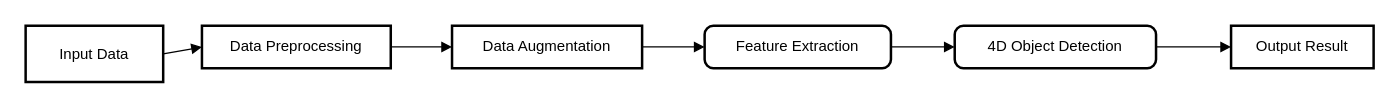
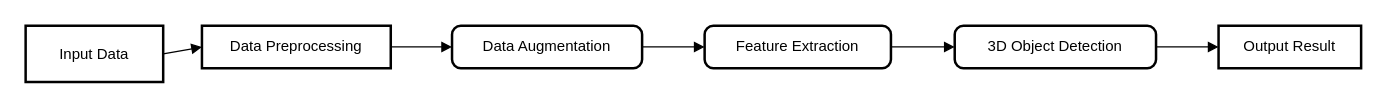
node "Data Augmentation": shape rectangle -> rounded rectangle
node "4D Object Detection": label "4D Object Detection" -> "3D Object Detection"
node "Output Result": moved (1302, 47) -> (1289, 47)
